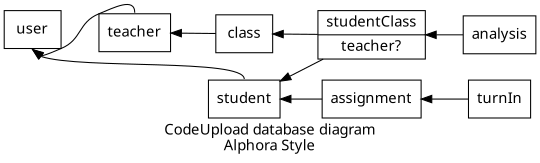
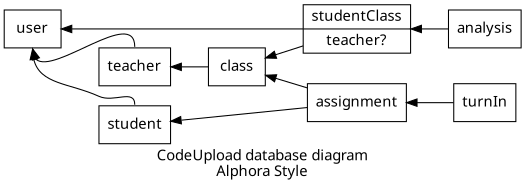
edge "studentClass" -> "student": now "studentClass" -> "user"
edge "assignment" -> "class": added
